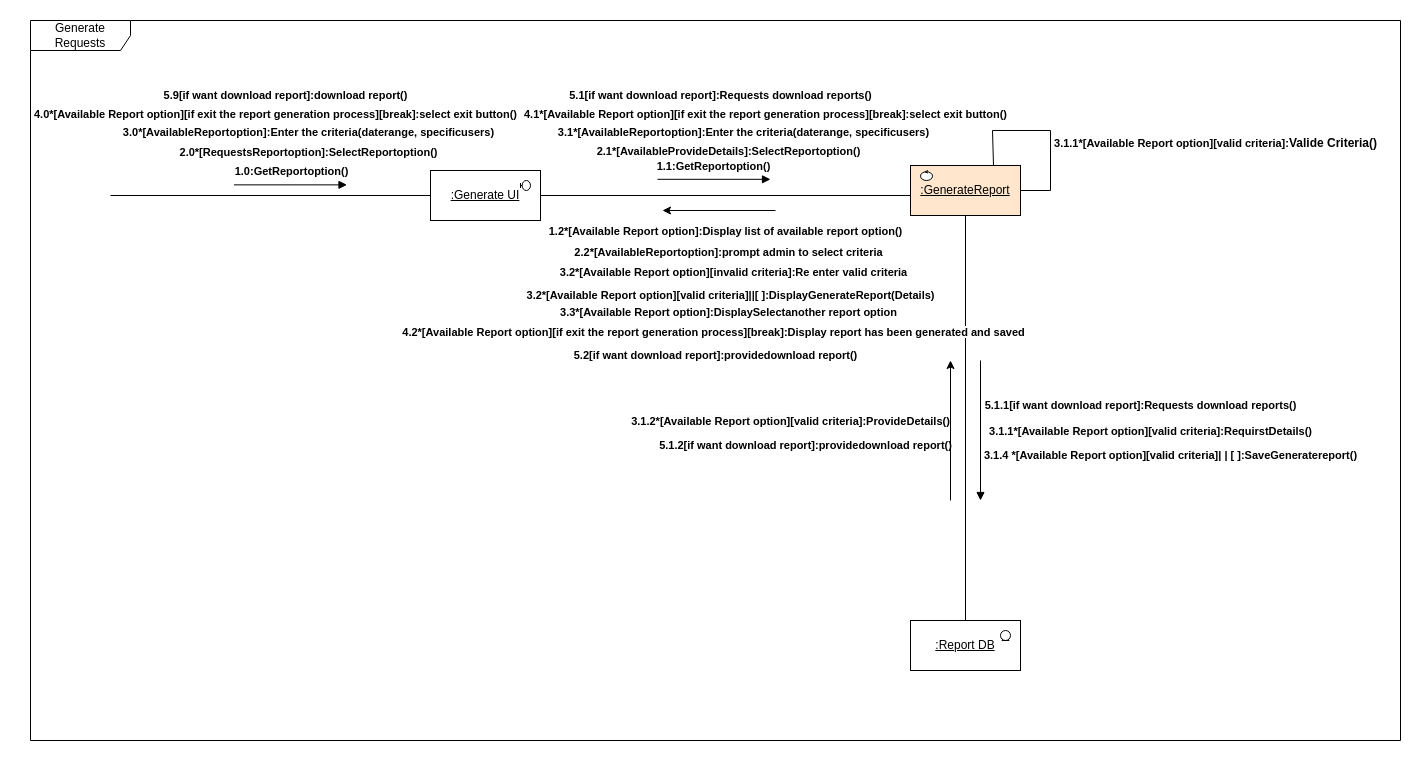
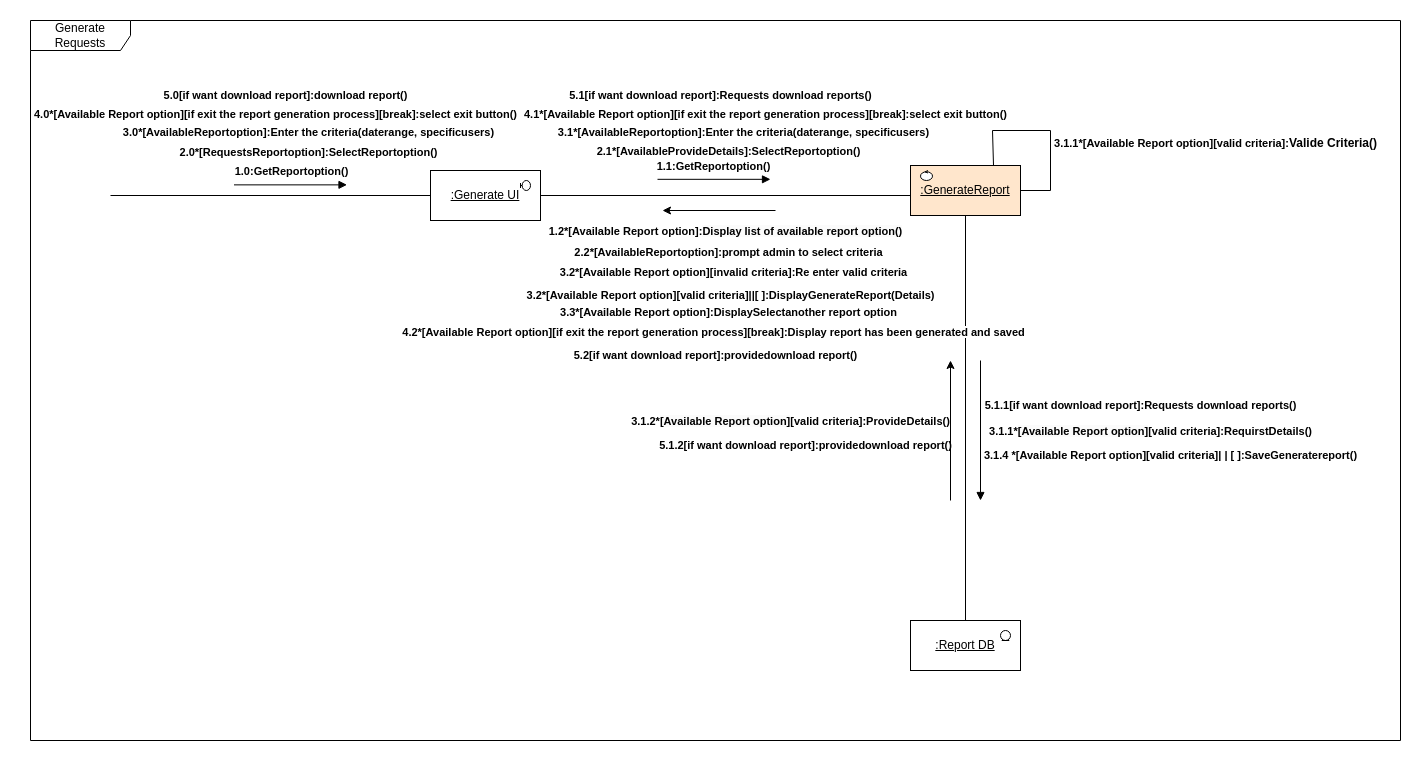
node "5.9[if want download report]:download report()": label "5.9[if want download report]:download report()" -> "5.0[if want download report]:download report()"
